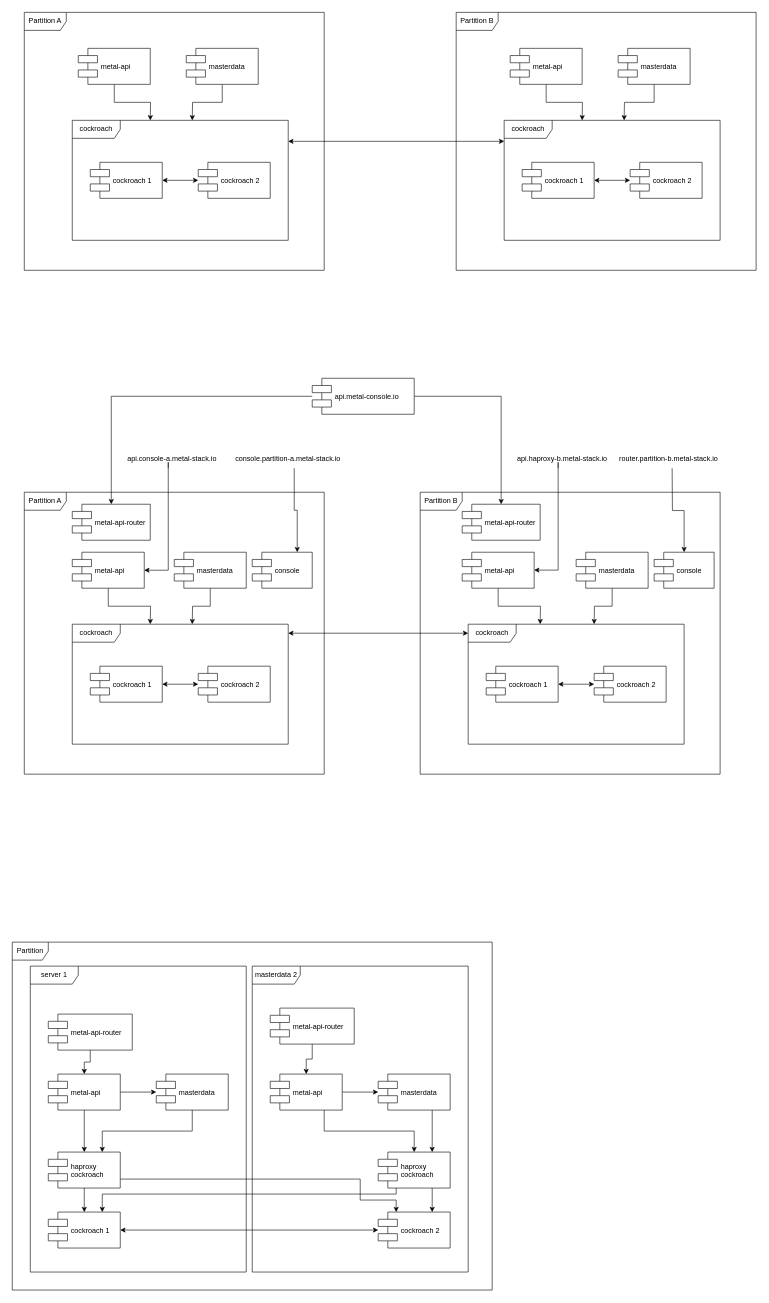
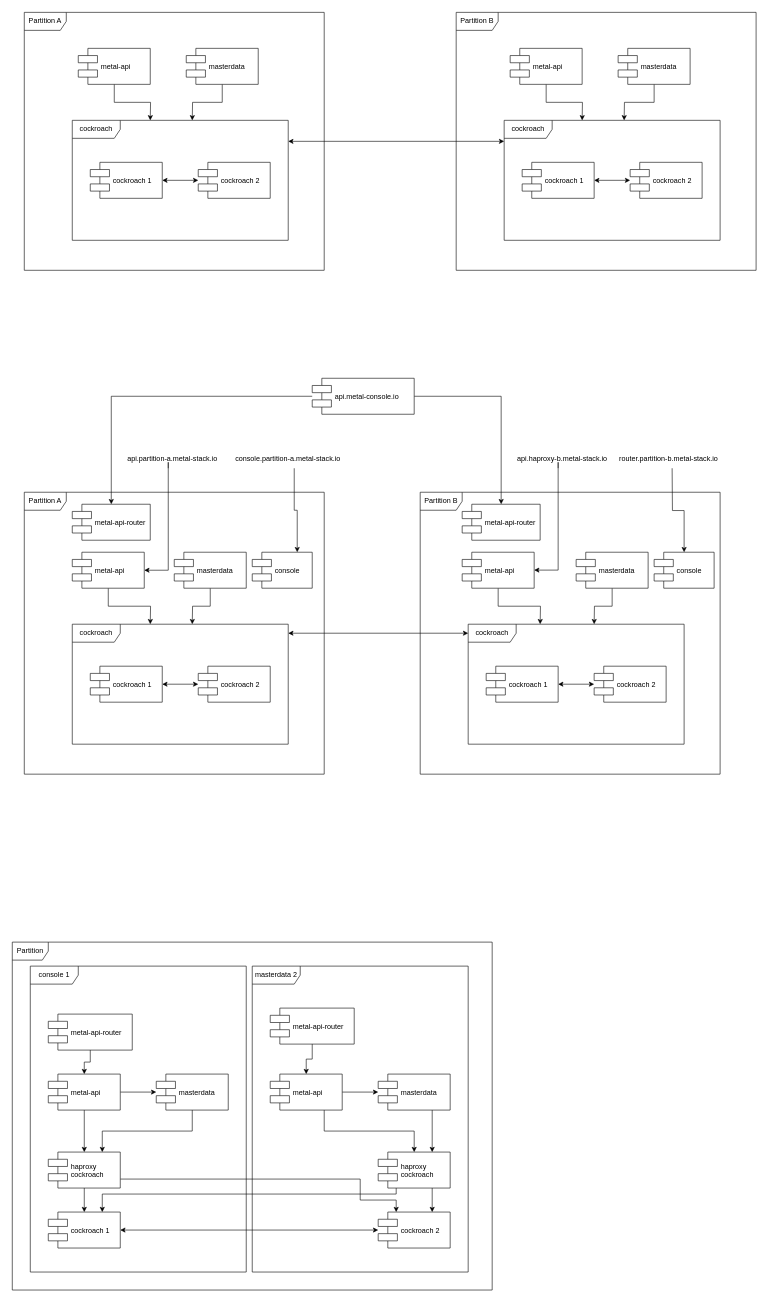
node "api.console-a.metal-stack.io": label "api.console-a.metal-stack.io" -> "api.partition-a.metal-stack.io"
node "server 1": label "server 1" -> "console 1"
